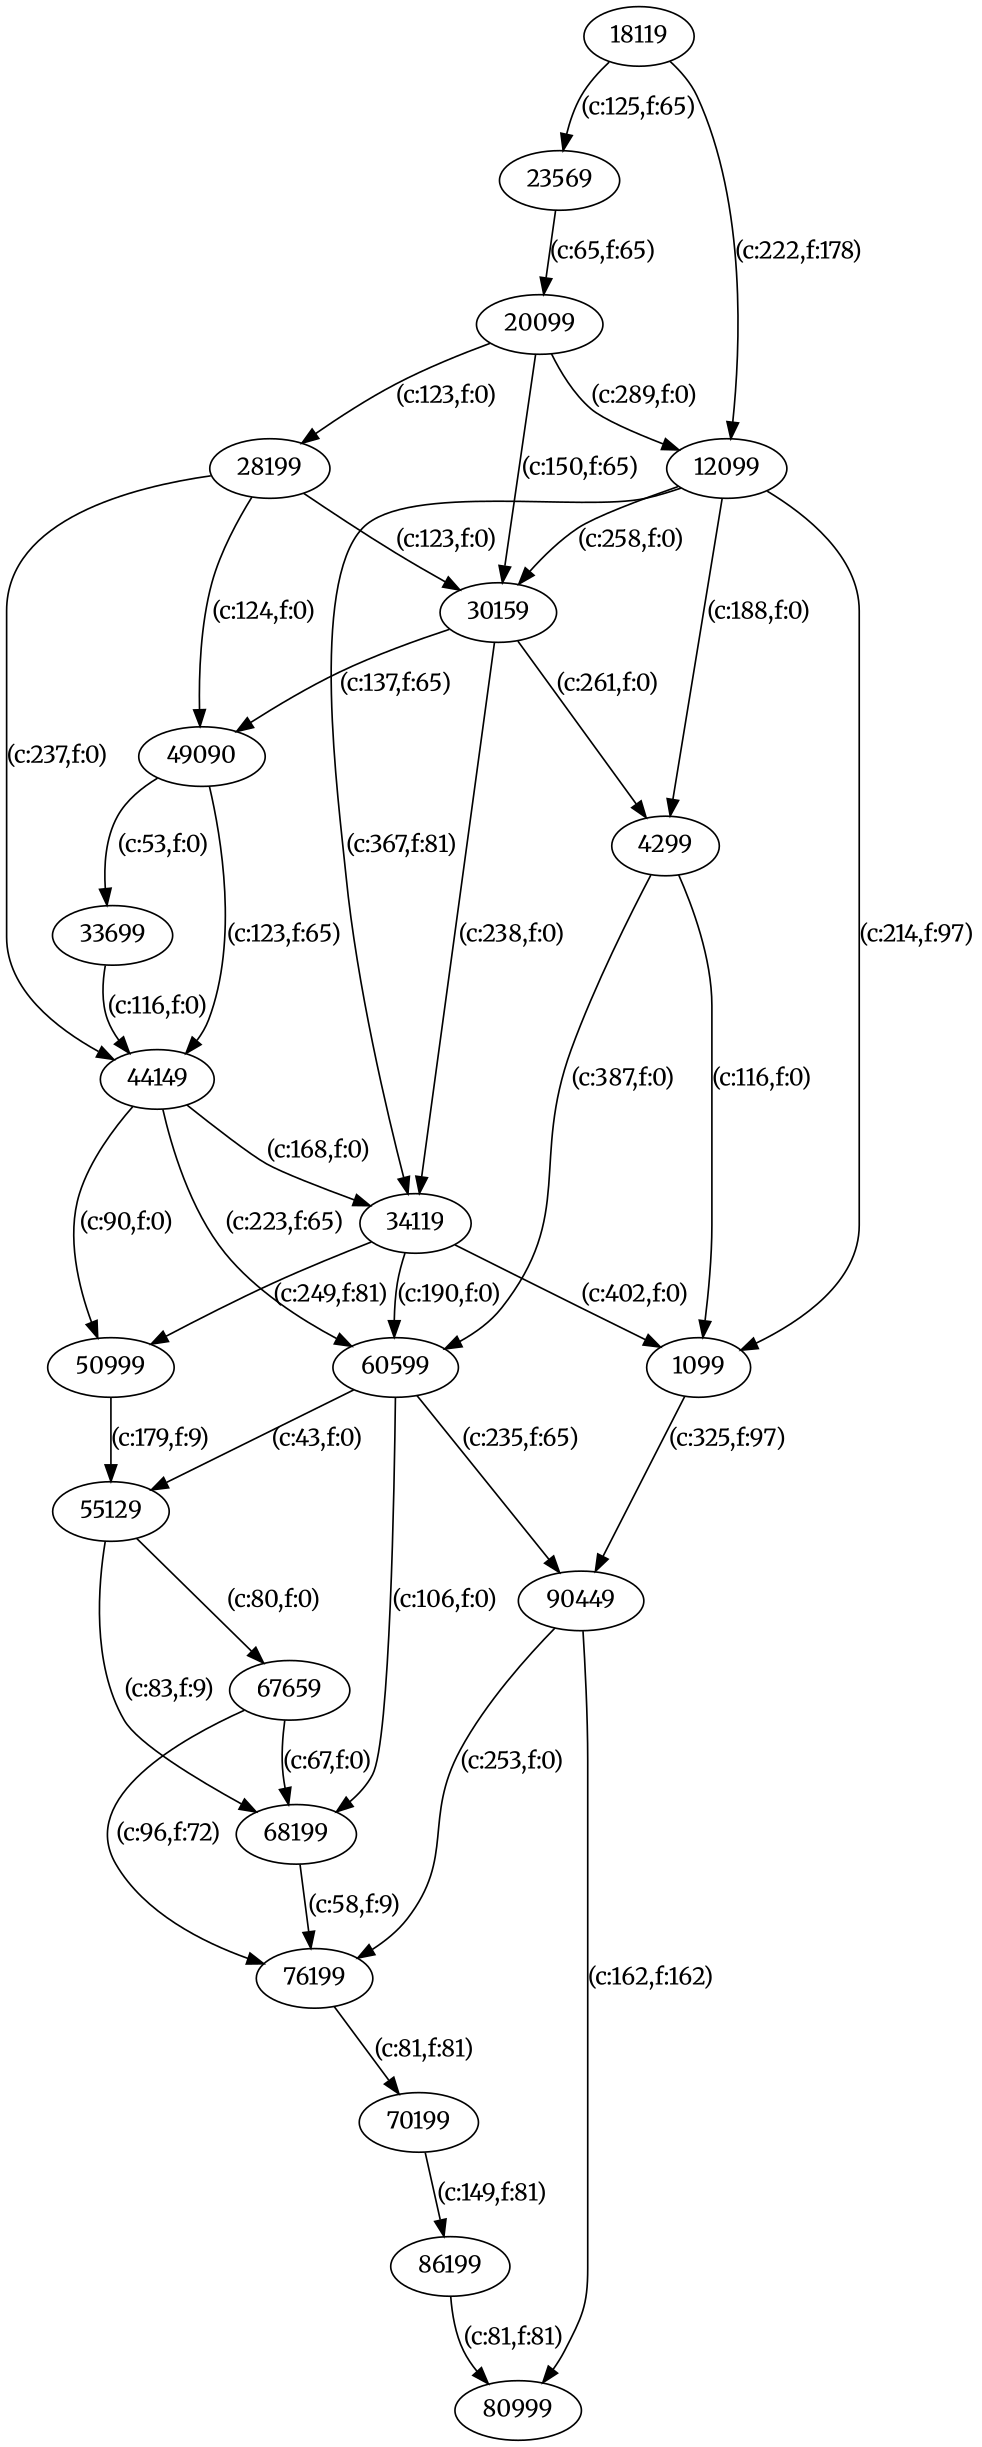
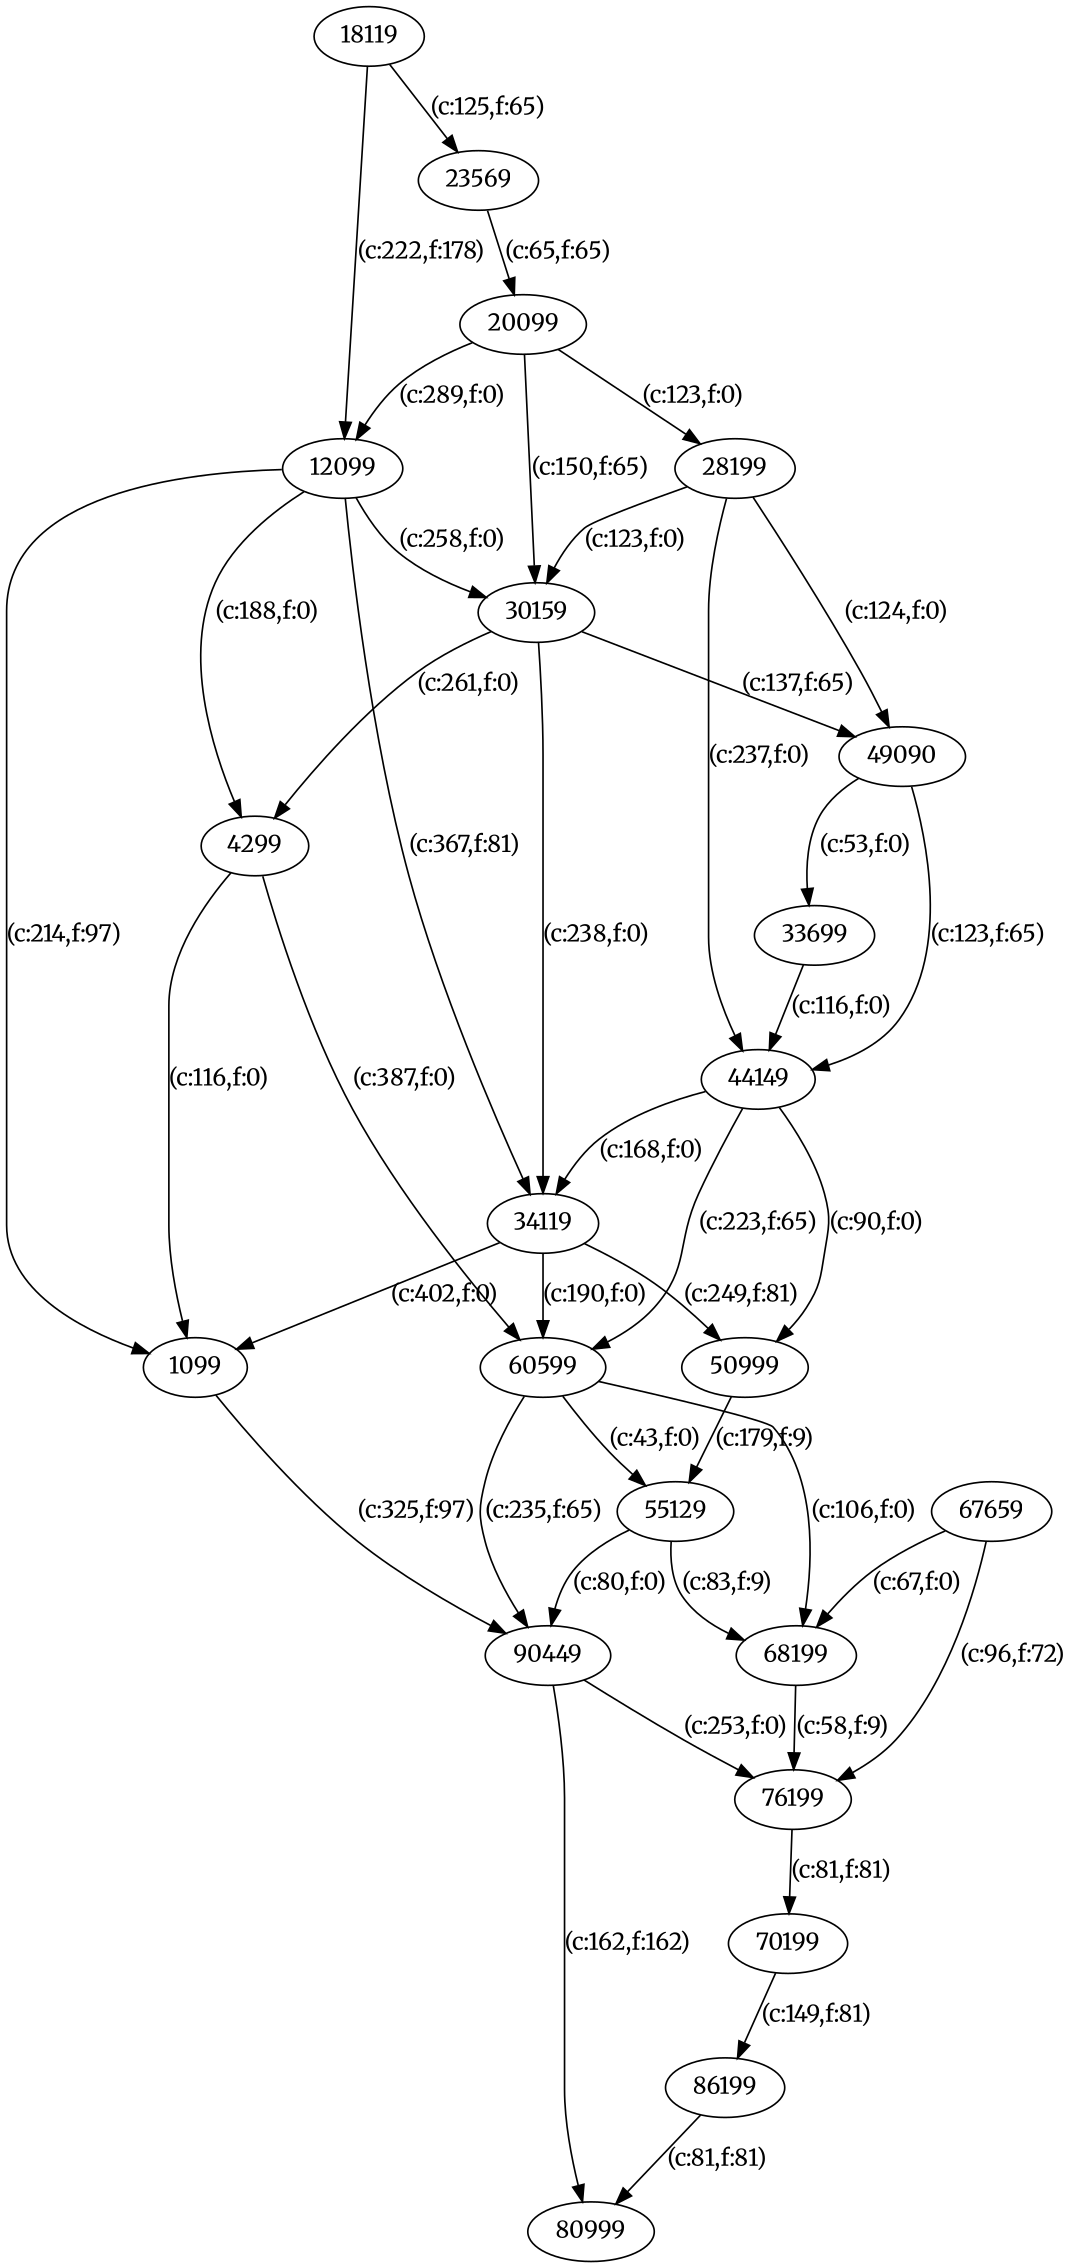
edge "55129" -> "67659": now "55129" -> "90449"
